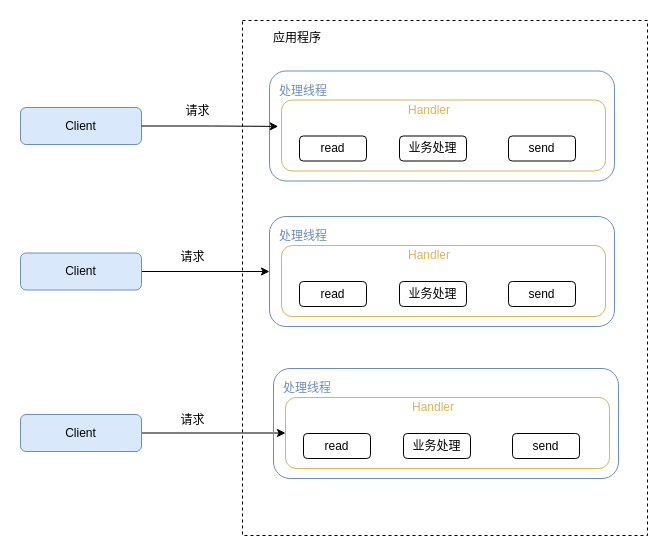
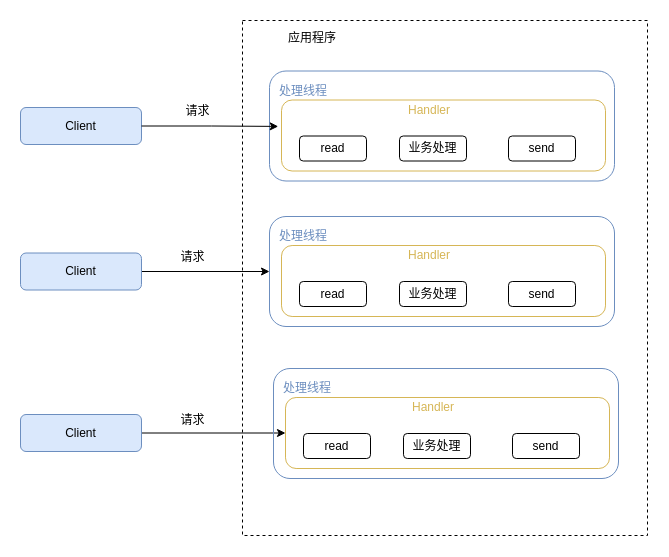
node "应用程序": moved (298, 39) -> (313, 39)
